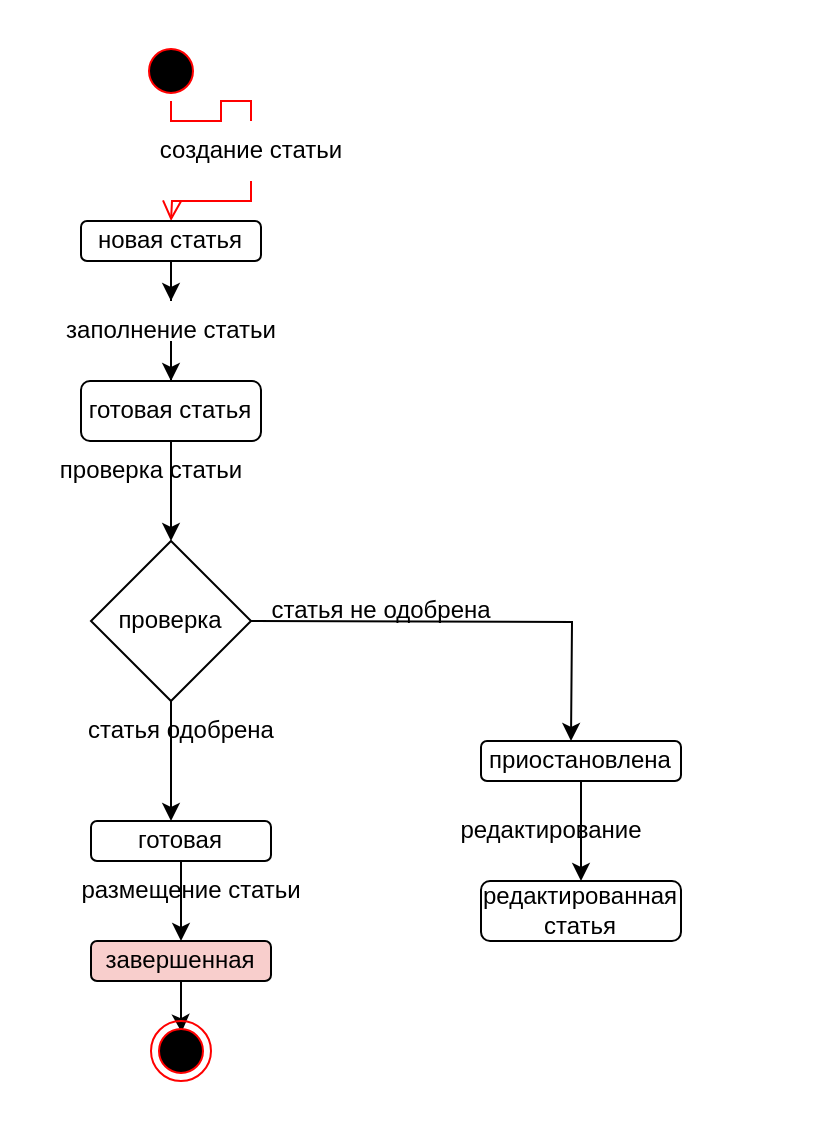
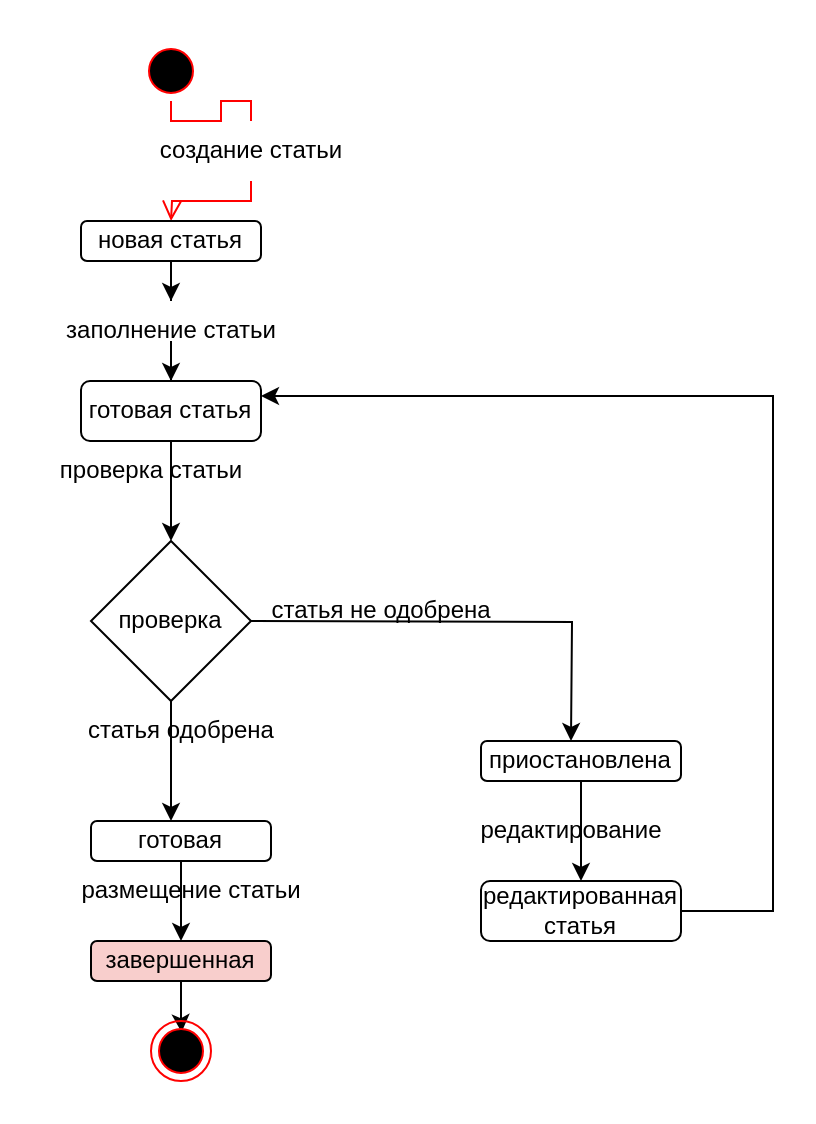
edge "редактированная статья" -> "готовая статья": added
node "редактирование": moved (551, 831) -> (571, 831)
